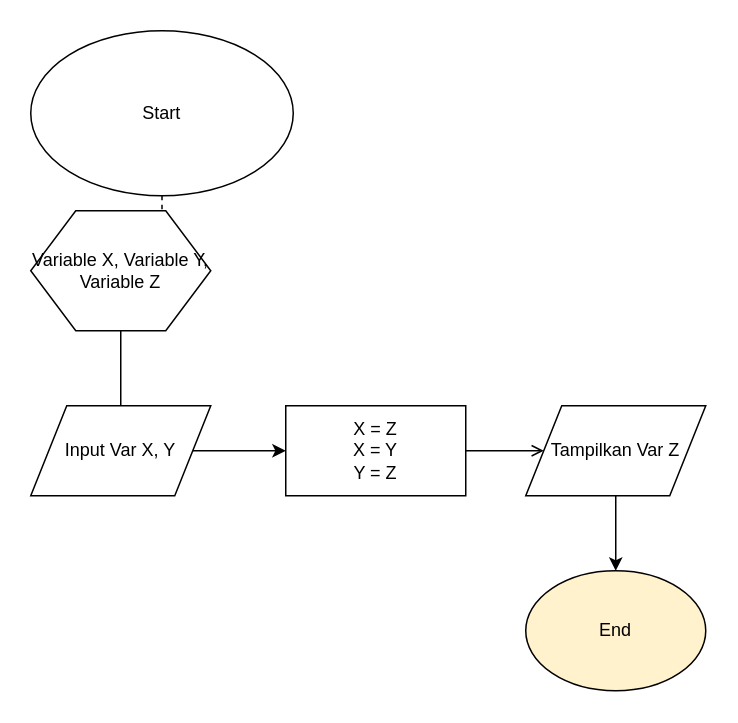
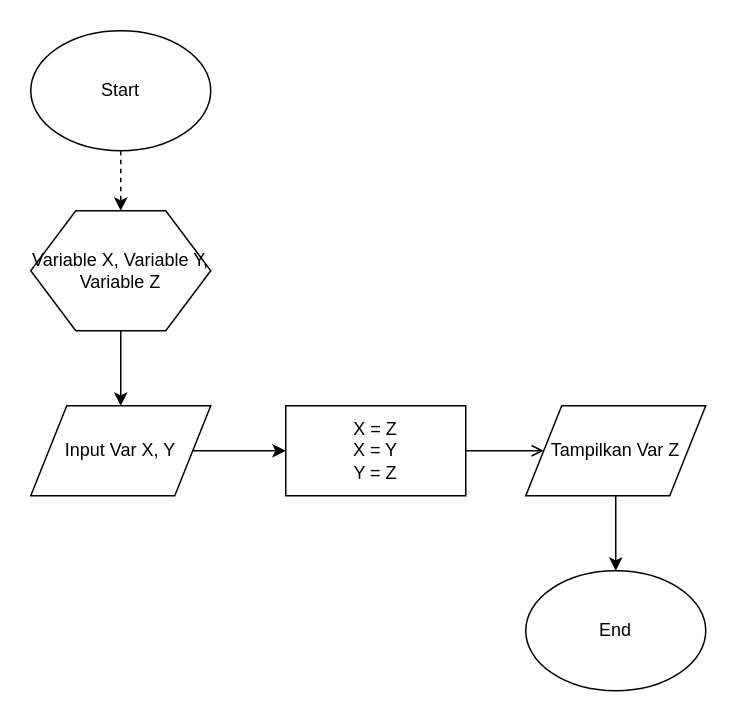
node "Start": size 263x165 -> 180x120
edge "Variable X, Variable Y, Variable Z" -- "Input Var X, Y": arrowhead none -> classic
node "End": fillcolor #fff2cc -> #ffffff
